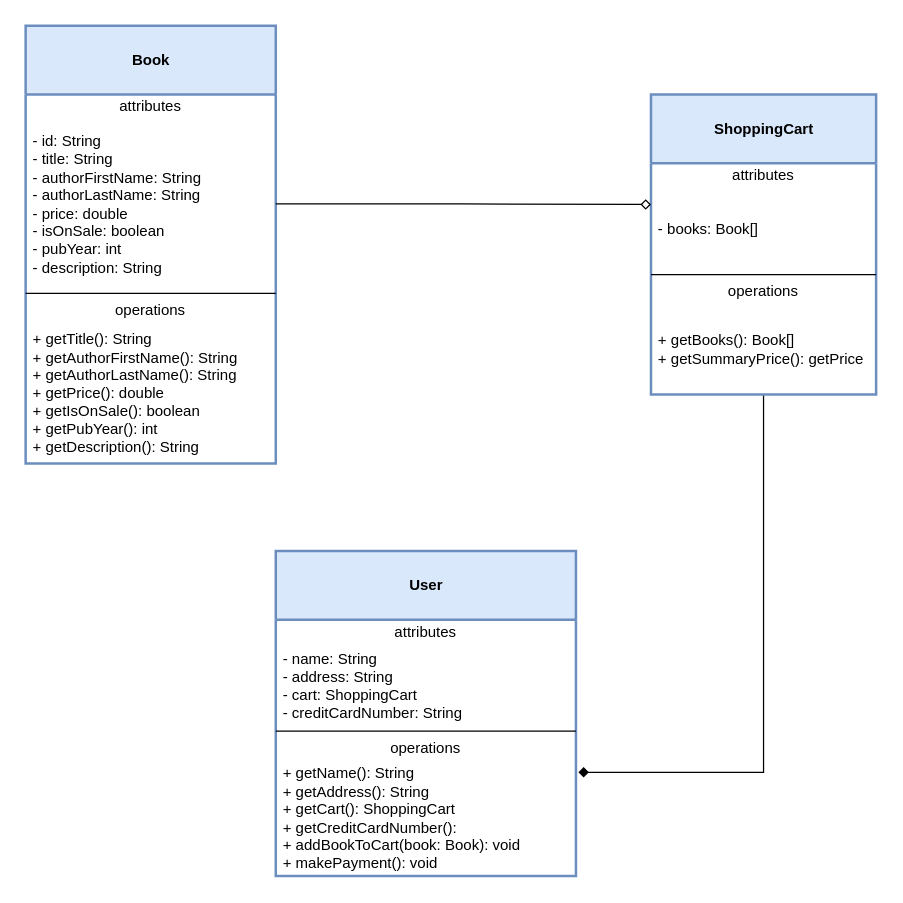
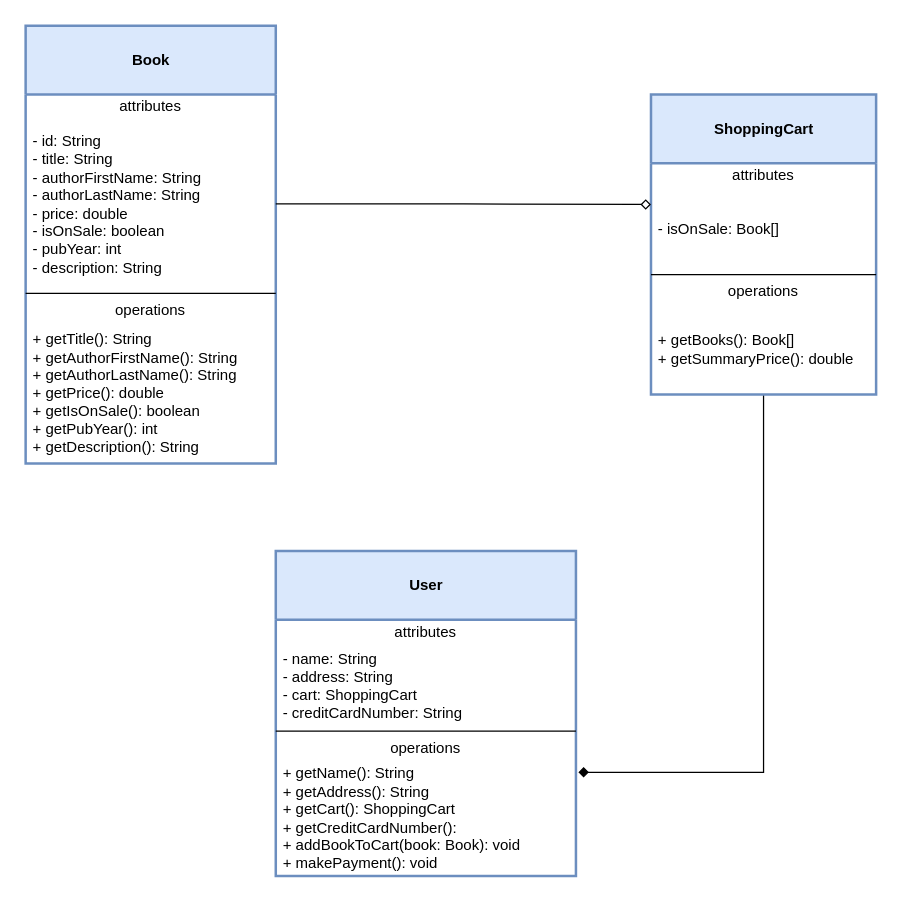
node "- books: Book[]": label "- books: Book[]" -> "- isOnSale: Book[]"
node "+ getBooks(): Book[] + getSummaryPrice(): getPrice": label "+ getBooks(): Book[] + getSummaryPrice(): getPrice" -> "+ getBooks(): Book[] + getSummaryPrice(): double"
